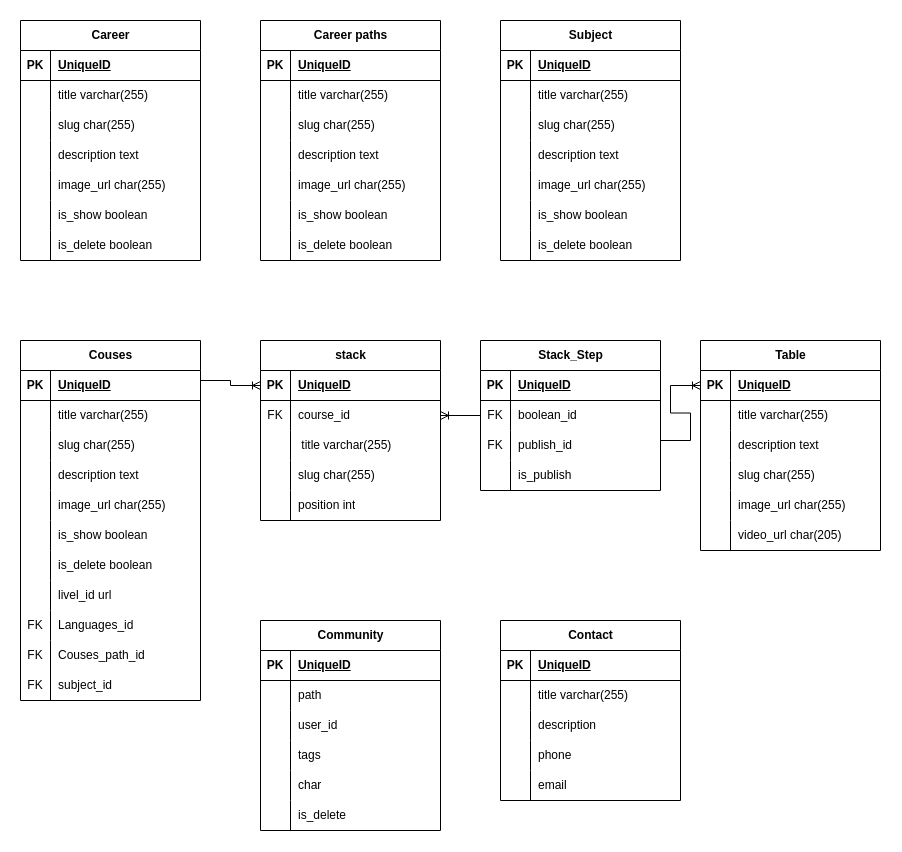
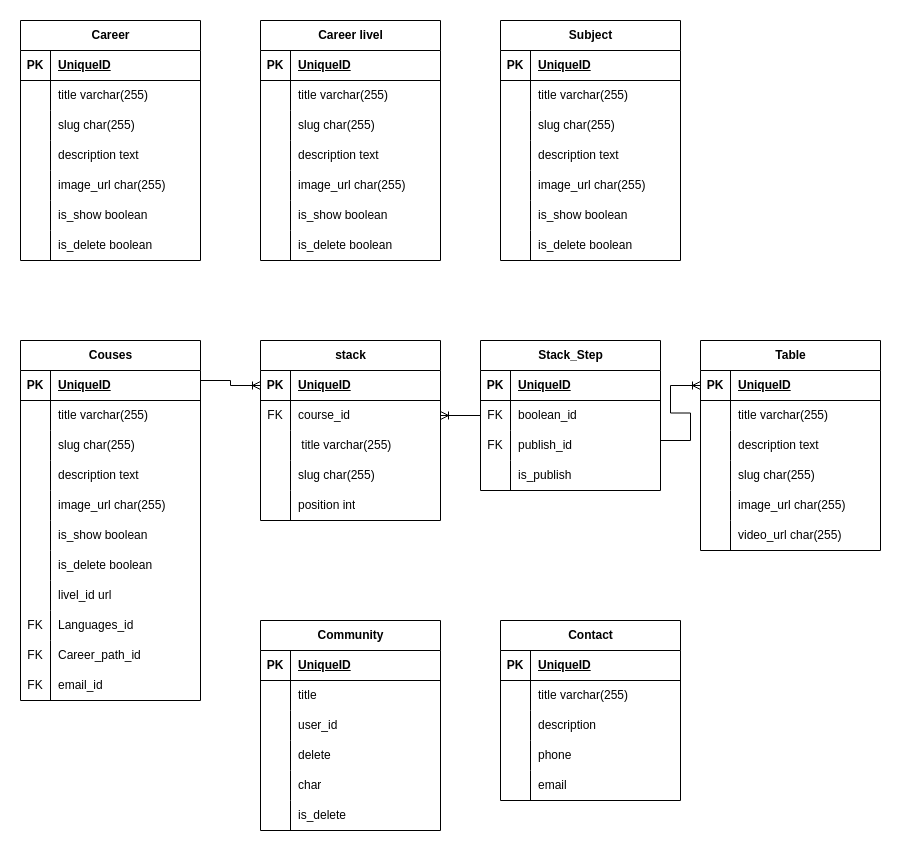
node "Career paths": label "Career paths" -> "Career livel"
node "video_url char(205)": label "video_url char(205)" -> "video_url char(255)"
node "Couses_path_id": label "Couses_path_id" -> "Career_path_id"
node "subject_id": label "subject_id" -> "email_id"
node "path": label "path" -> "title"
node "tags": label "tags" -> "delete"
